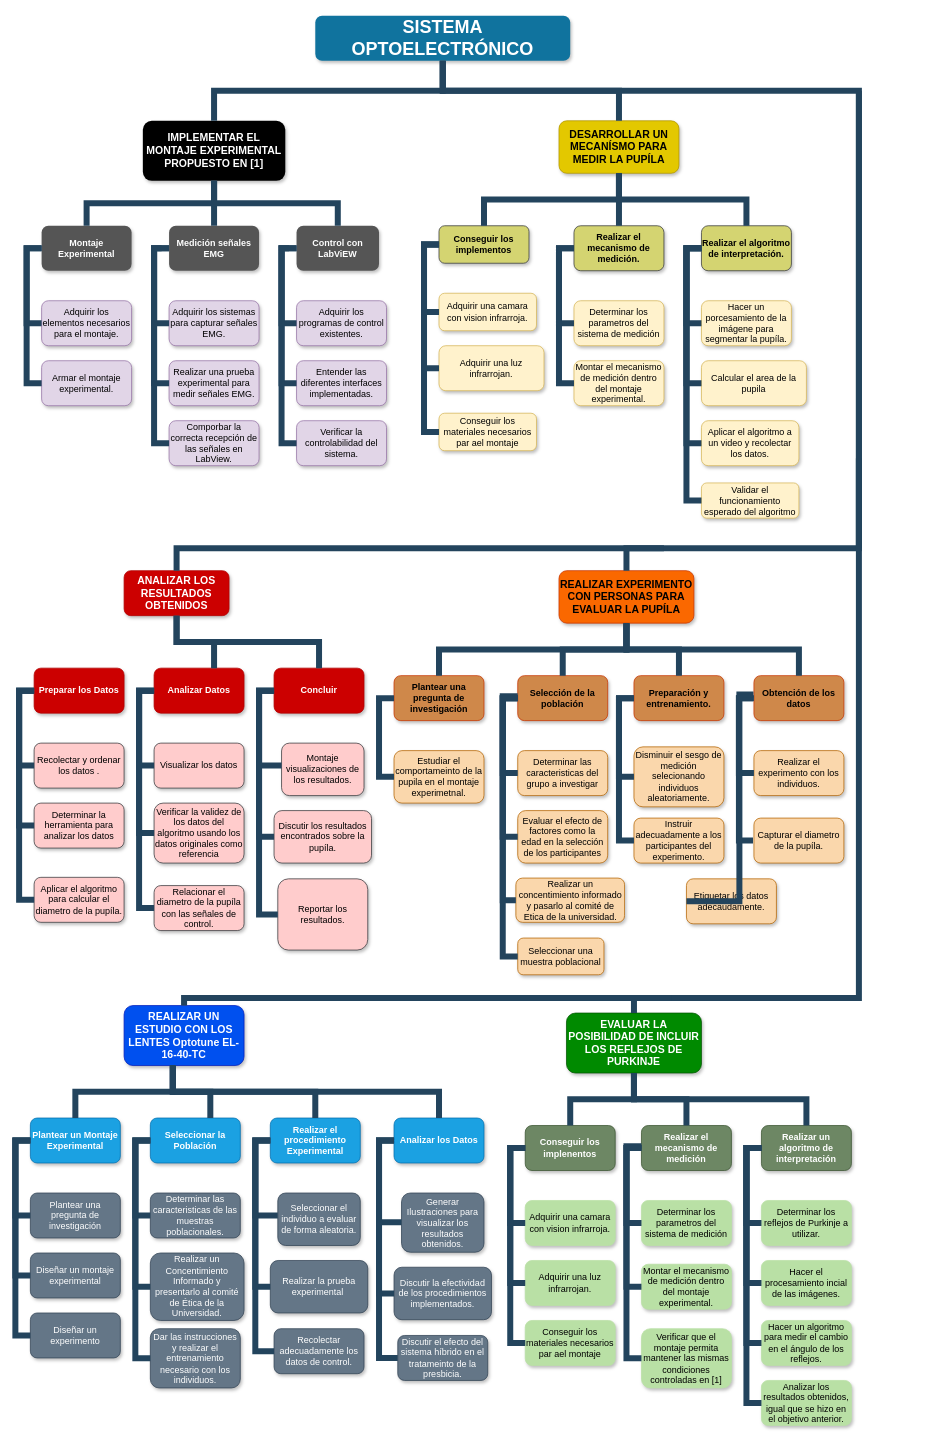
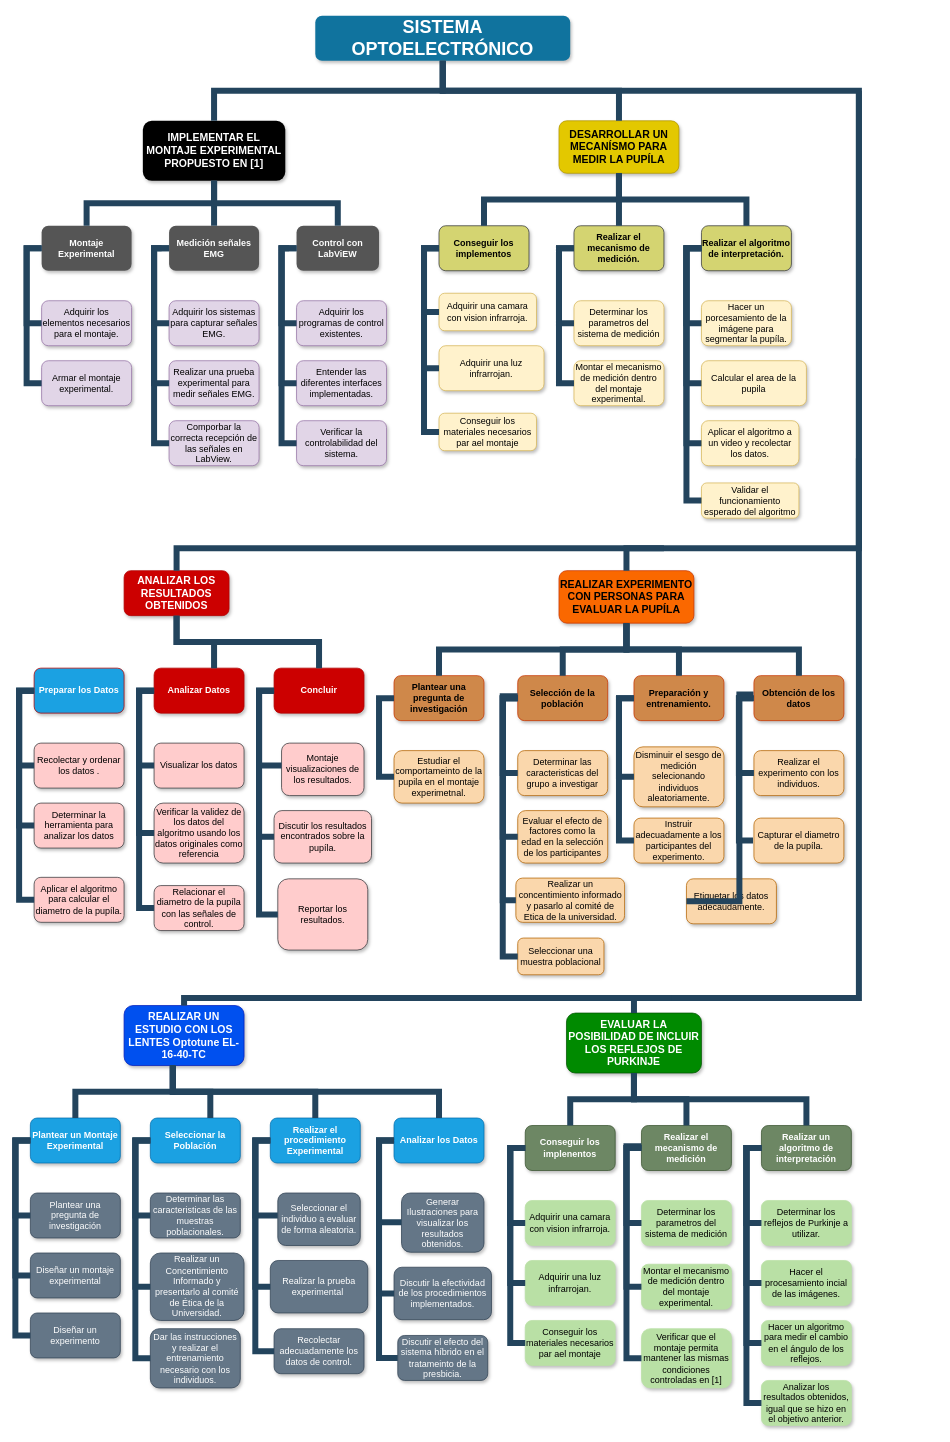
node "Conseguir los implementos": size 90x38 -> 90x45
node "Preparar los Datos": fillcolor #cc0000 -> #1ba1e2
